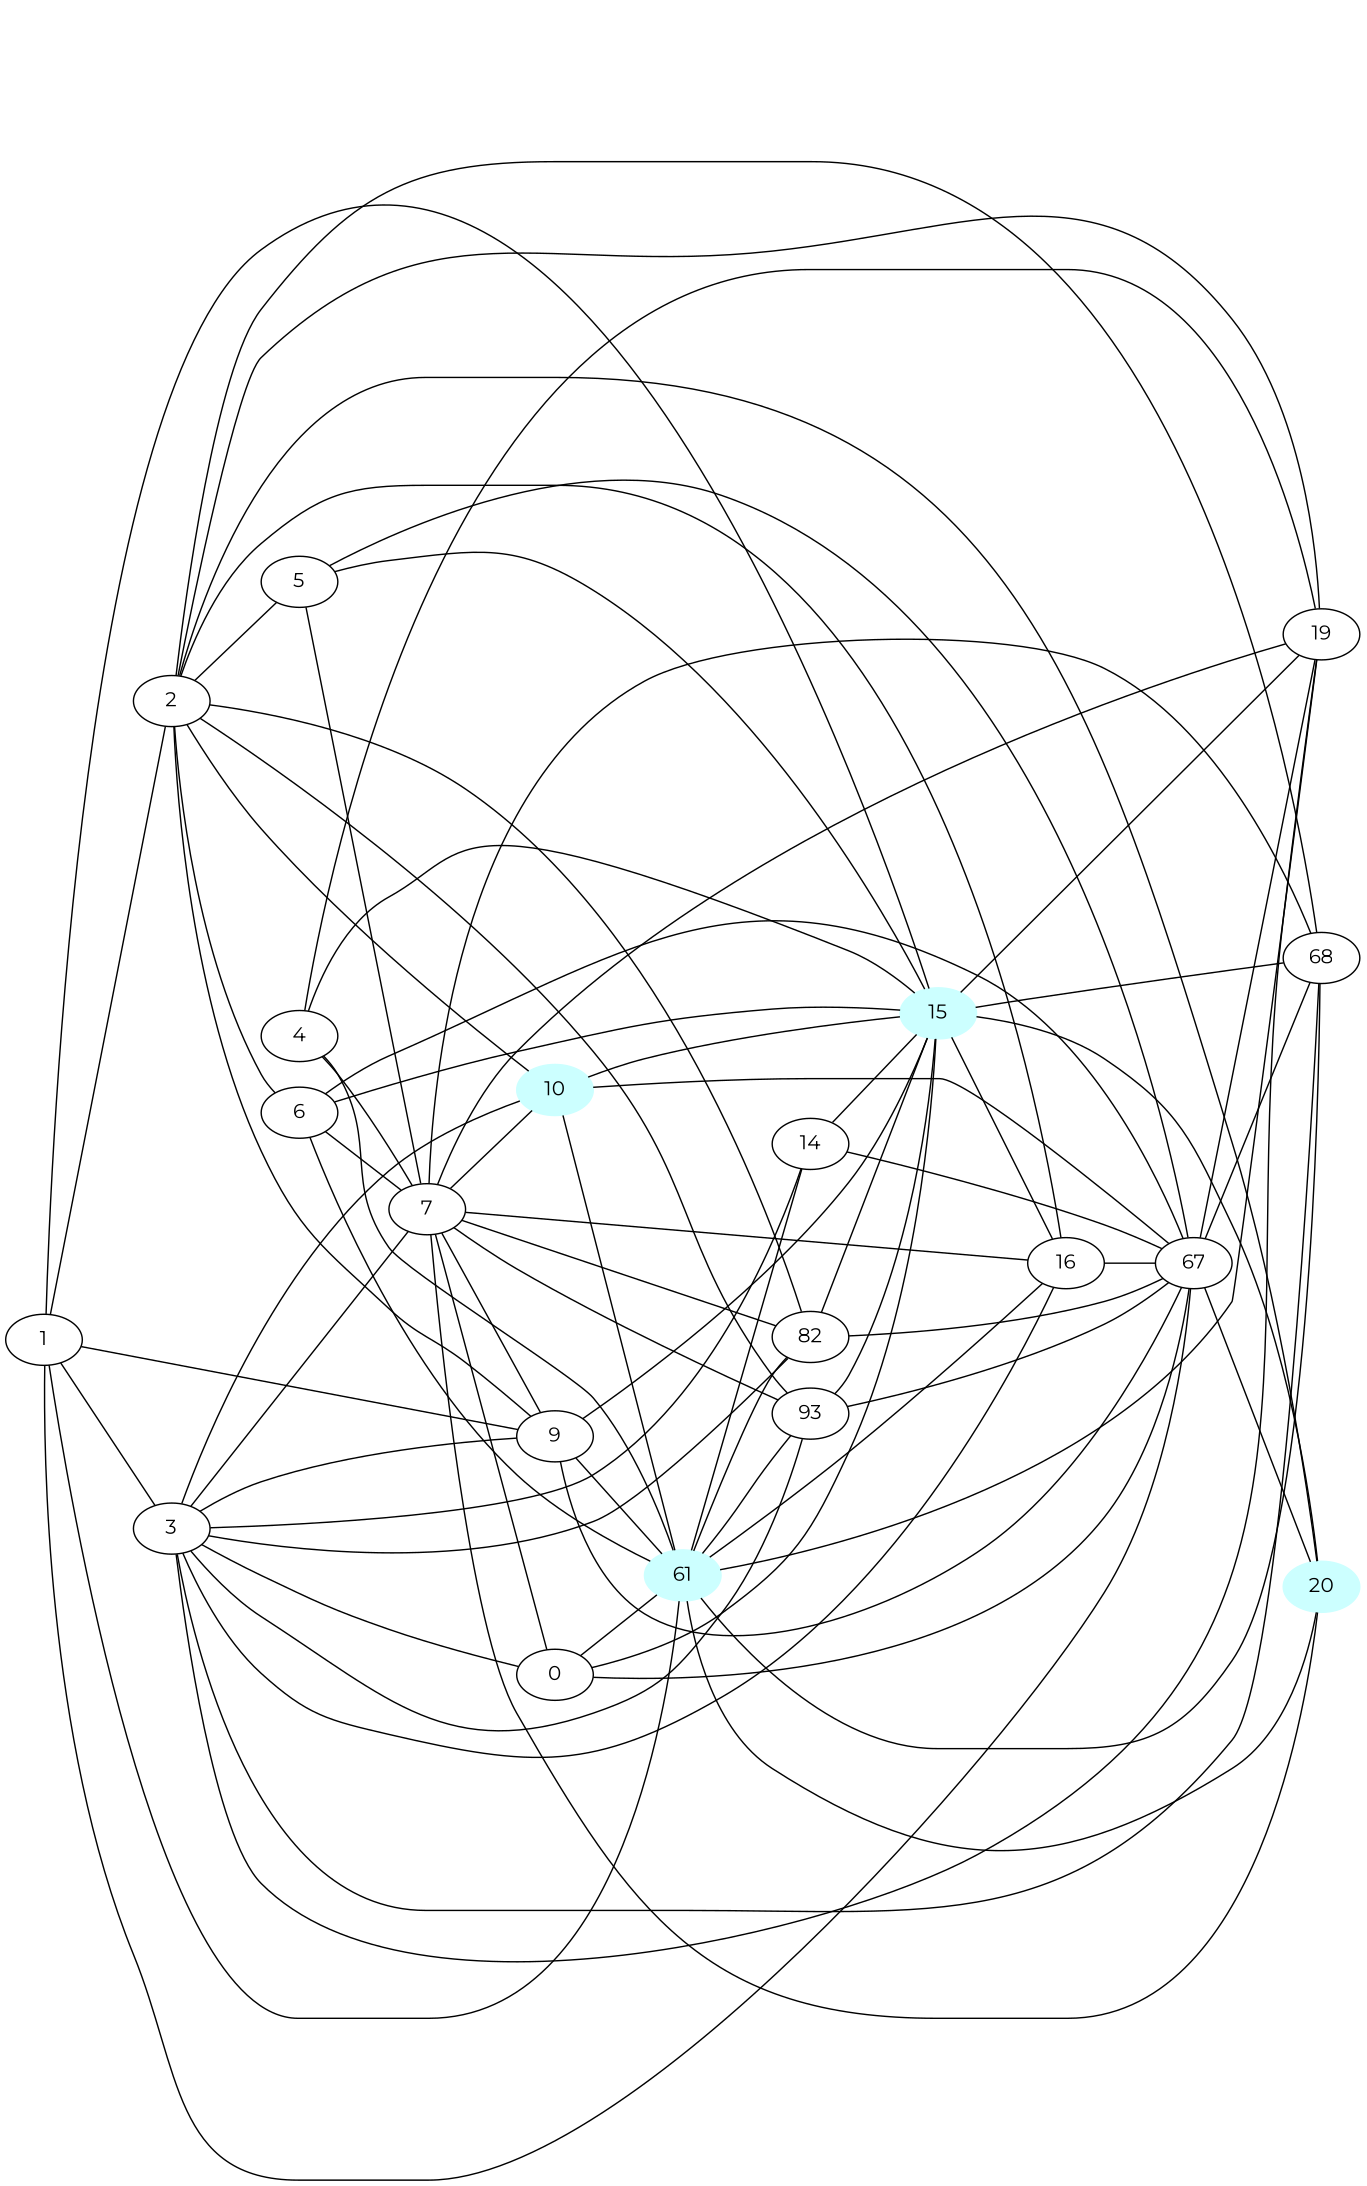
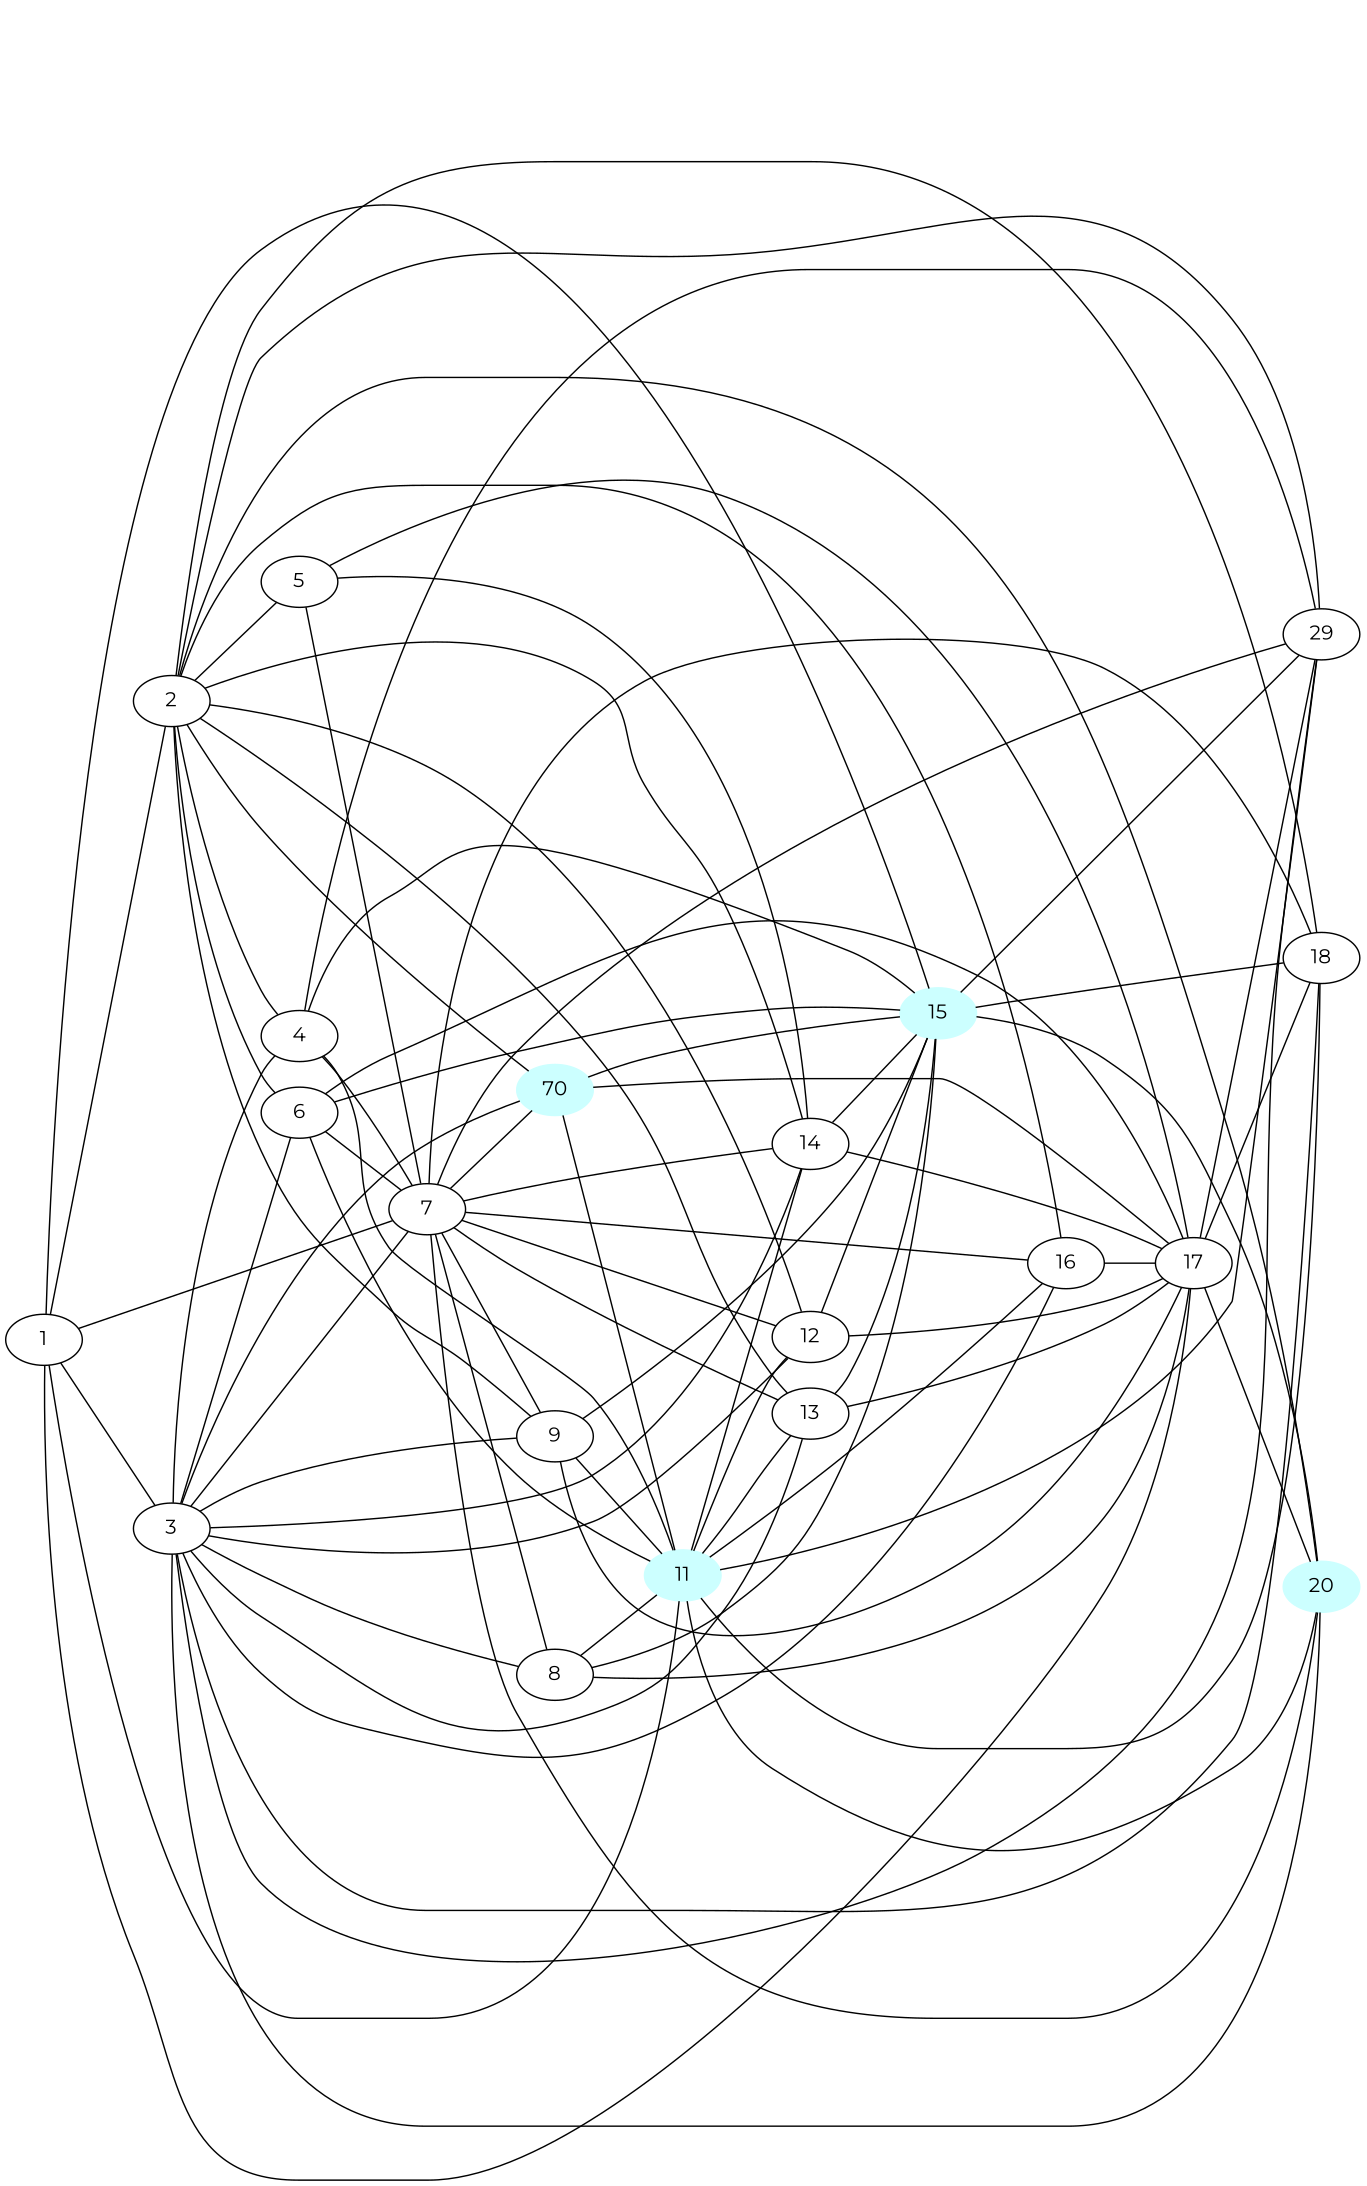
node "19": label "19" -> "29"
edge "5" -- "15": now "5" -- "14"
edge "2" -- "14": added
edge "2" -- "4": added
node "68": label "68" -> "18"
node "10": label "10" -> "70"
edge "15" -- "16": removed
edge "14" -- "7": added
node "67": label "67" -> "17"
edge "4" -- "3": added
edge "6" -- "3": added
node "82": label "82" -> "12"
edge "1" -- "9": now "1" -- "7"
node "93": label "93" -> "13"
node "61": label "61" -> "11"
node "0": label "0" -> "8"
edge "3" -- "20": added
